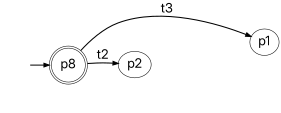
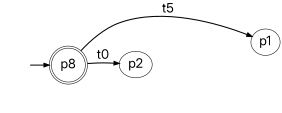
edge "p8" -> "p1": label "t3" -> "t5"
edge "p8" -> "p2": label "t2" -> "t0"
